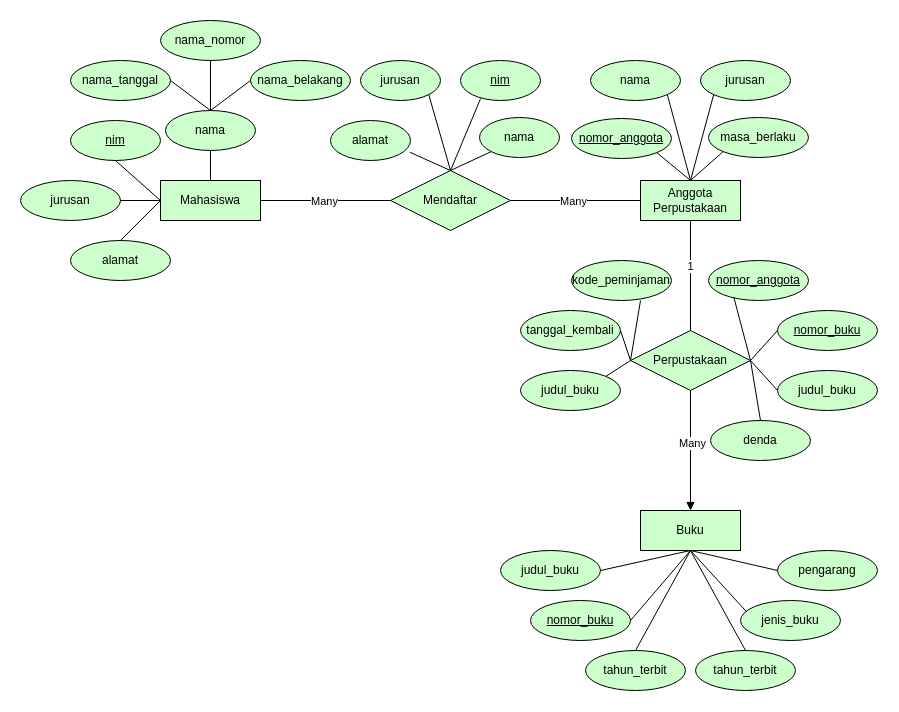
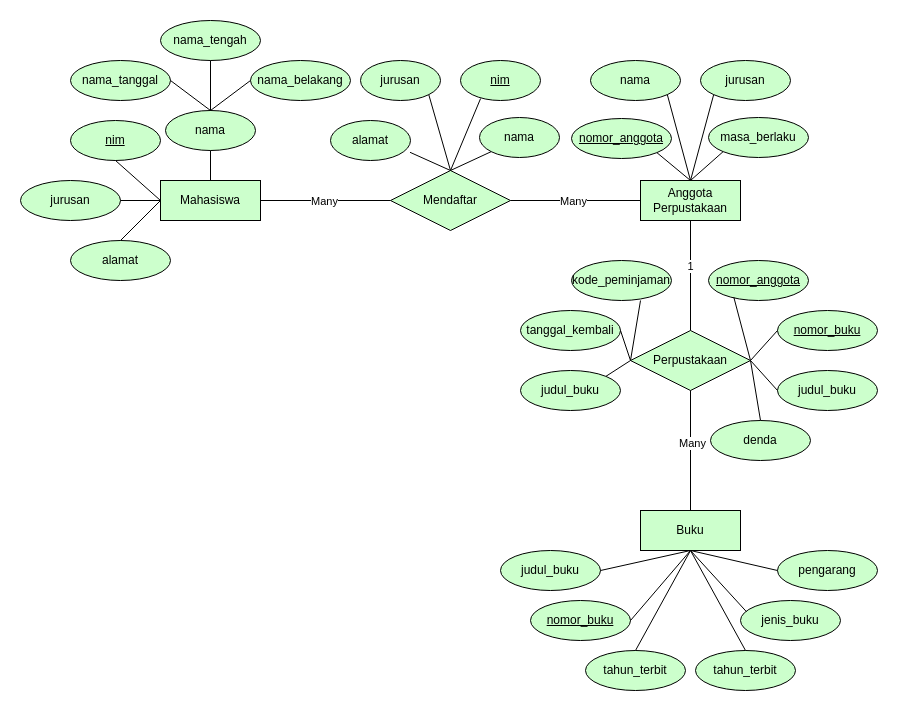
node "nama_nomor": label "nama_nomor" -> "nama_tengah"
edge "Perpustakaan" -> "Buku": arrowhead block -> none
